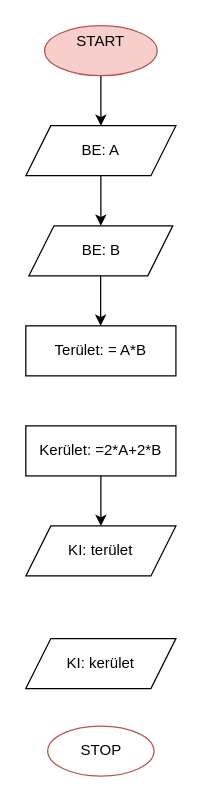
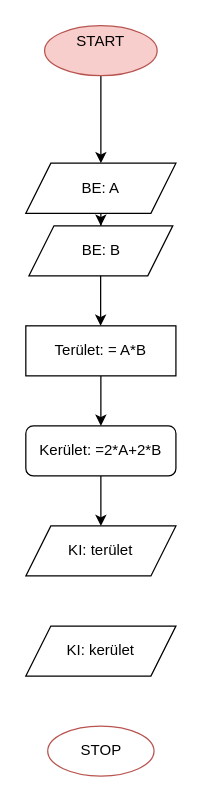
node "BE: A": moved (101, 151) -> (101, 188)
edge "Terület: = A*B" -> "Kerület: =2*A+2*B": added
node "Kerület: =2*A+2*B": shape rectangle -> rounded rectangle
node "KI: kerület": moved (101, 663) -> (101, 651)
